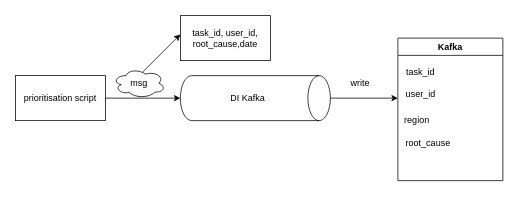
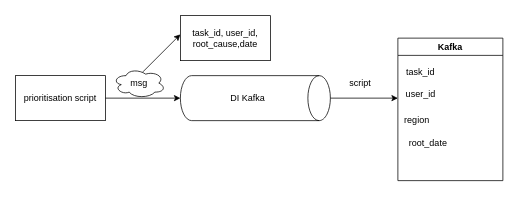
node "write": label "write" -> "script"
node "root_cause": label "root_cause" -> "root_date"
